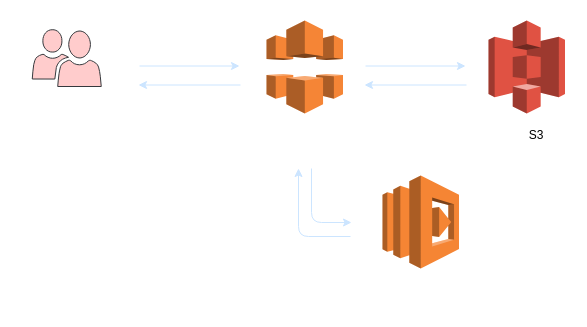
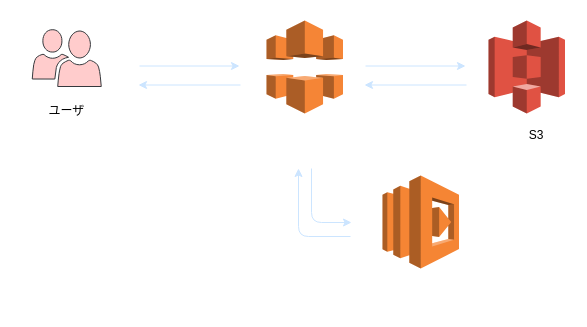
node "ユーザ": added
